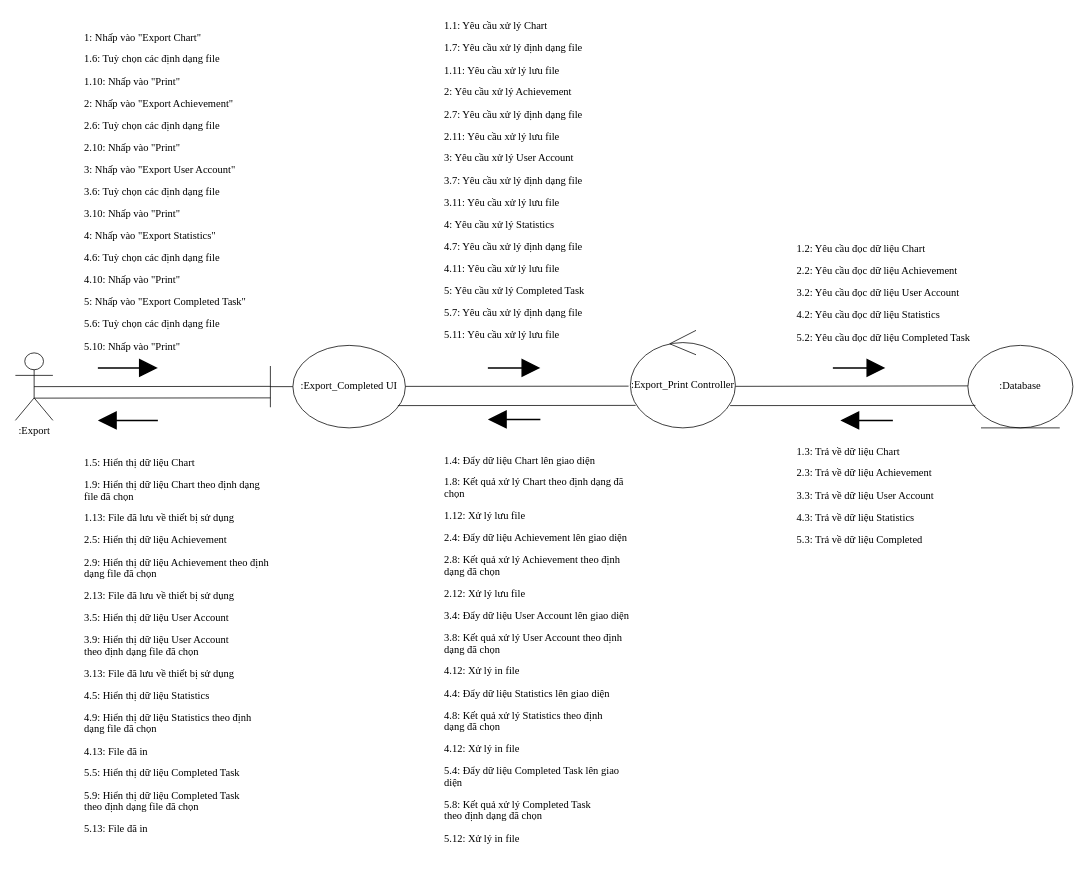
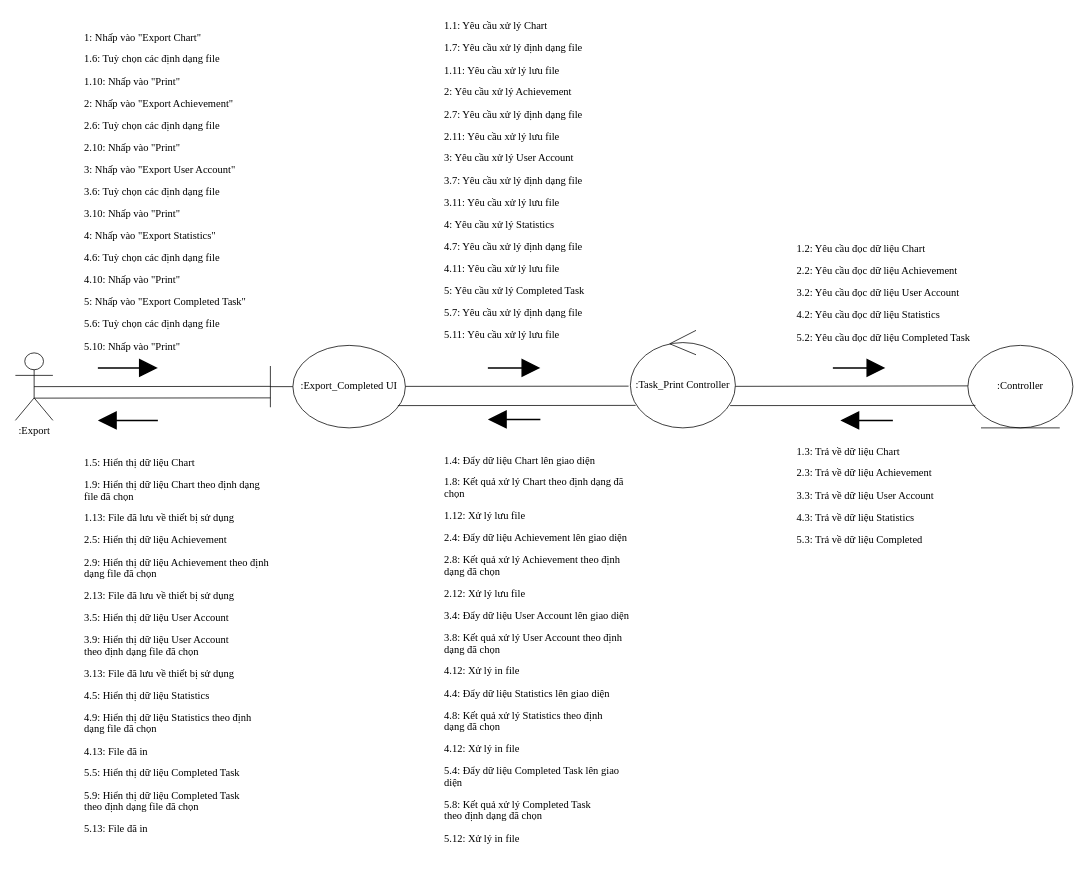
node ":Export_Print Controller": label ":Export_Print Controller" -> ":Task_Print Controller"
node ":Database": label ":Database" -> ":Controller"
